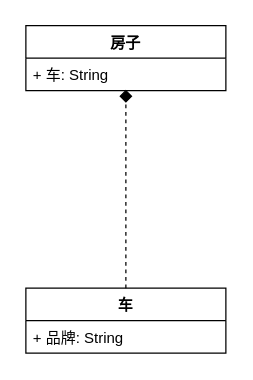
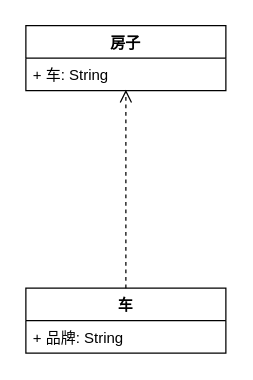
edge "车" -> "+ 车: String": arrowhead diamond -> open
